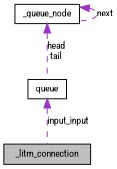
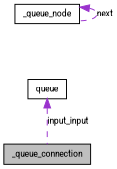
edge "queue" -> "_queue_node": removed, label "head tail"
node "_litm_connection": label "_litm_connection" -> "_queue_connection"
